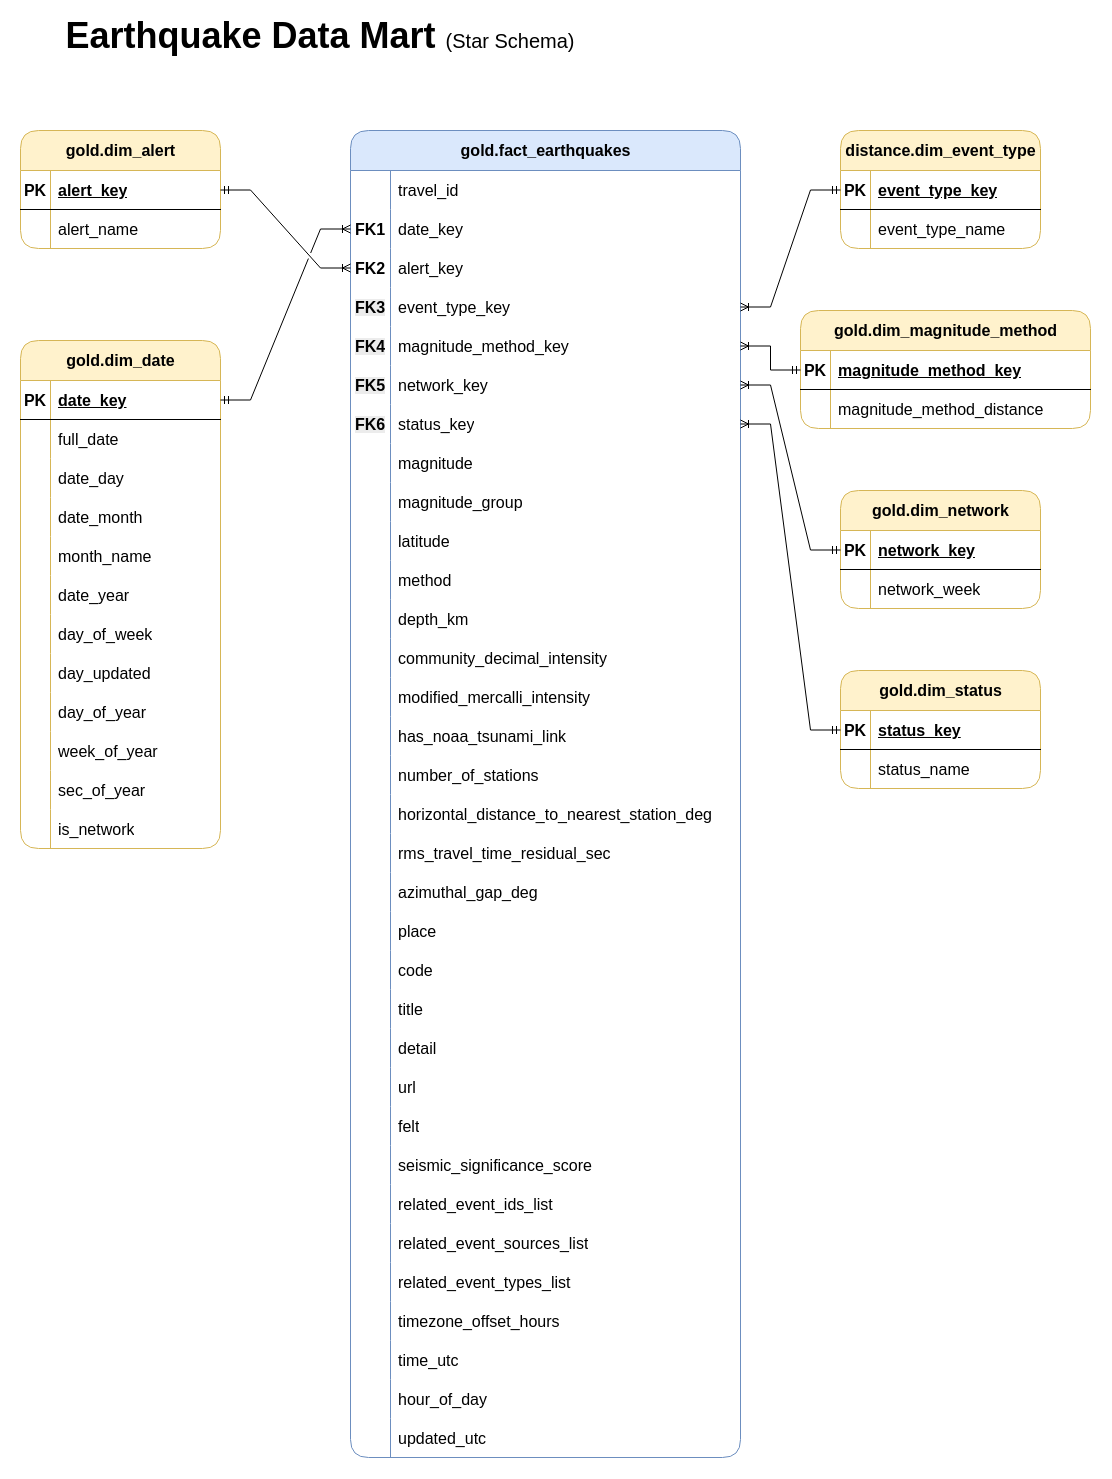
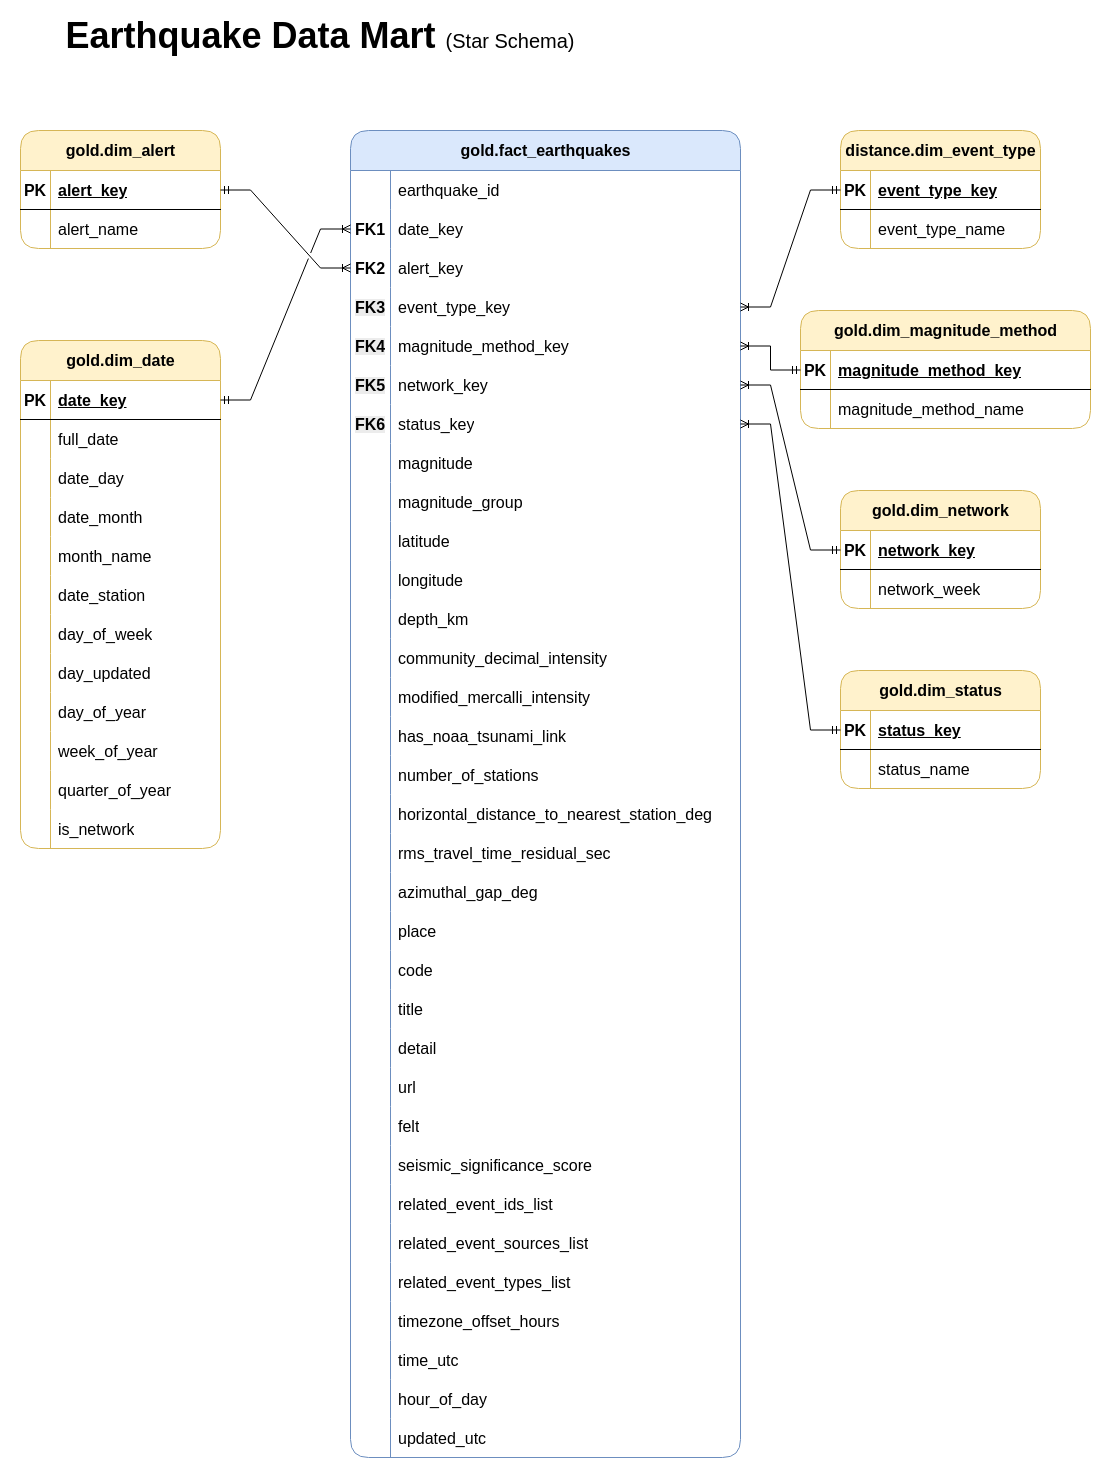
node "travel_id": label "travel_id" -> "earthquake_id"
node "magnitude_method_distance": label "magnitude_method_distance" -> "magnitude_method_name"
node "method": label "method" -> "longitude"
node "date_year": label "date_year" -> "date_station"
node "sec_of_year": label "sec_of_year" -> "quarter_of_year"
